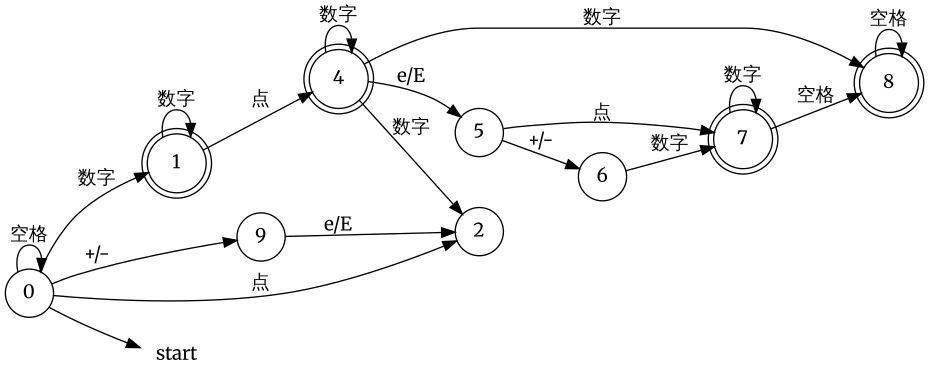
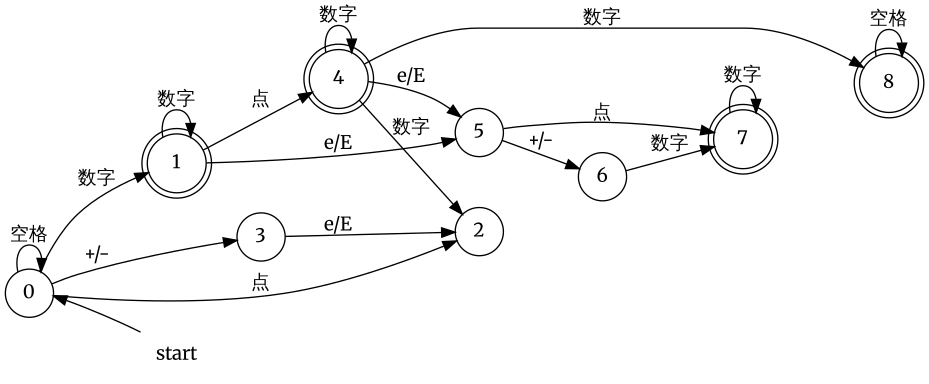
edge "7" -> "8": removed, label "空格"
edge "1" -> "5": added, label "e/E"
node "9": label "9" -> "3"
edge "0" -> "start": reversed
